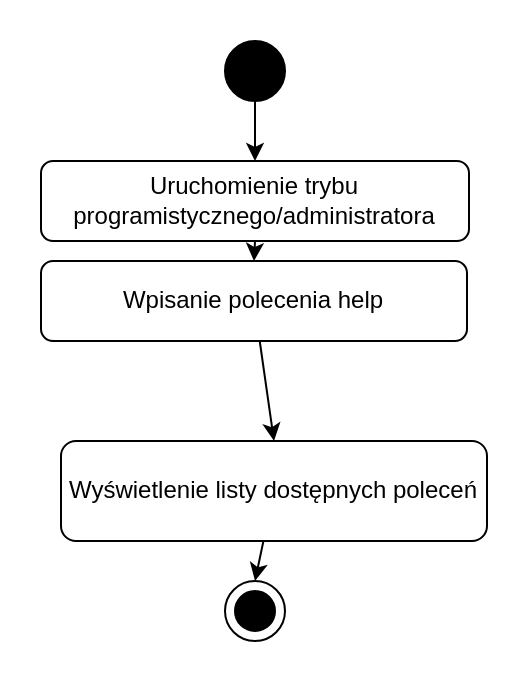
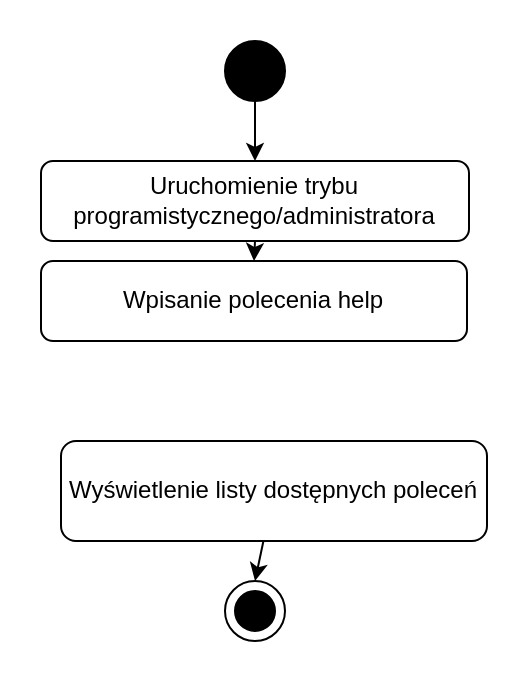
edge "Wpisanie polecenia help" -> "Wyświetlenie listy dostępnych poleceń": removed
